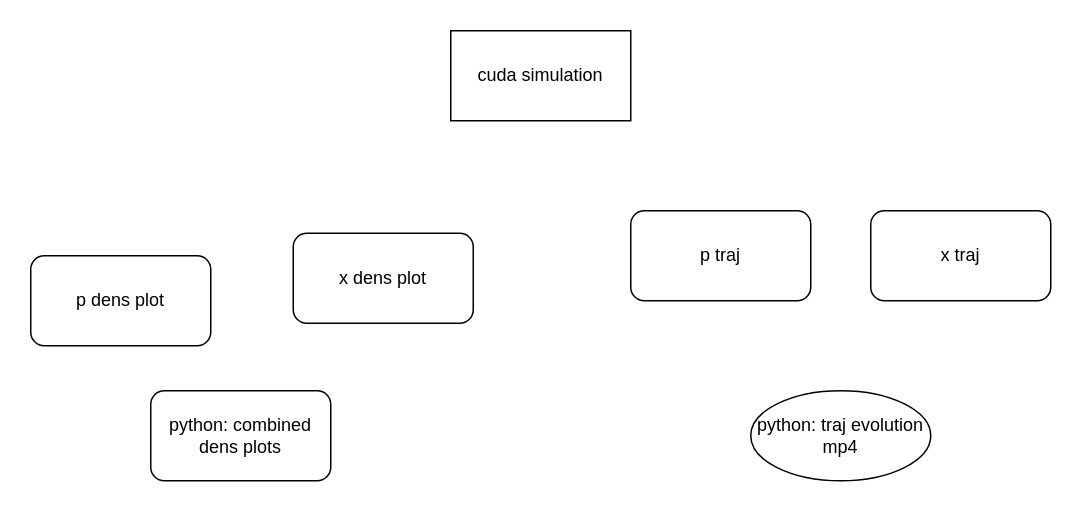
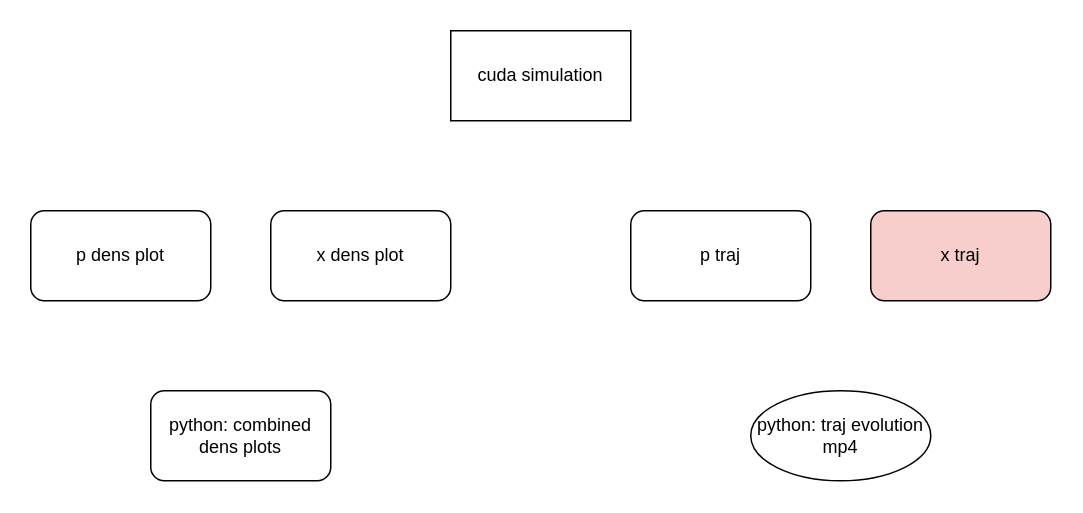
node "x traj": fillcolor #ffffff -> #f8cecc
node "x dens plot": moved (383, 278) -> (361, 256)
node "p dens plot": moved (121, 301) -> (121, 256)
